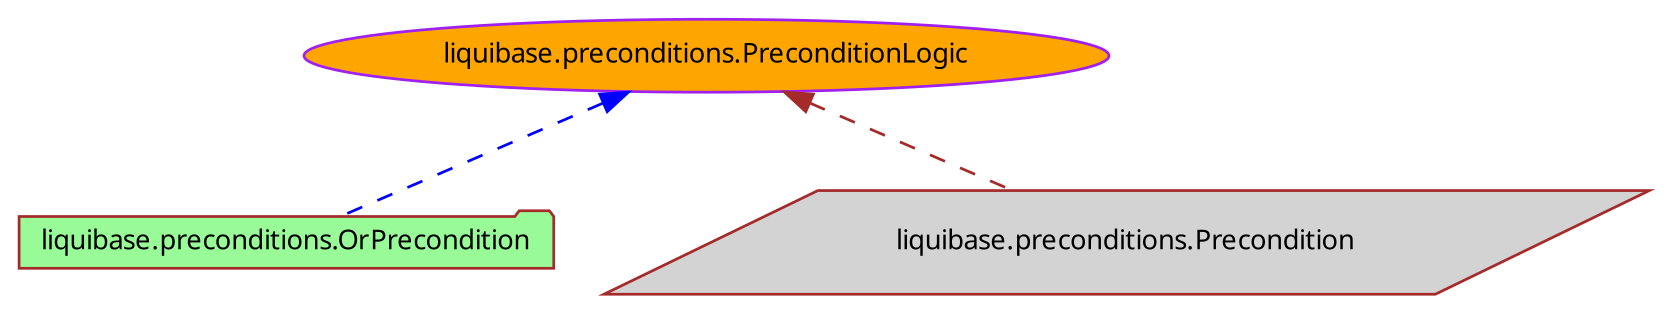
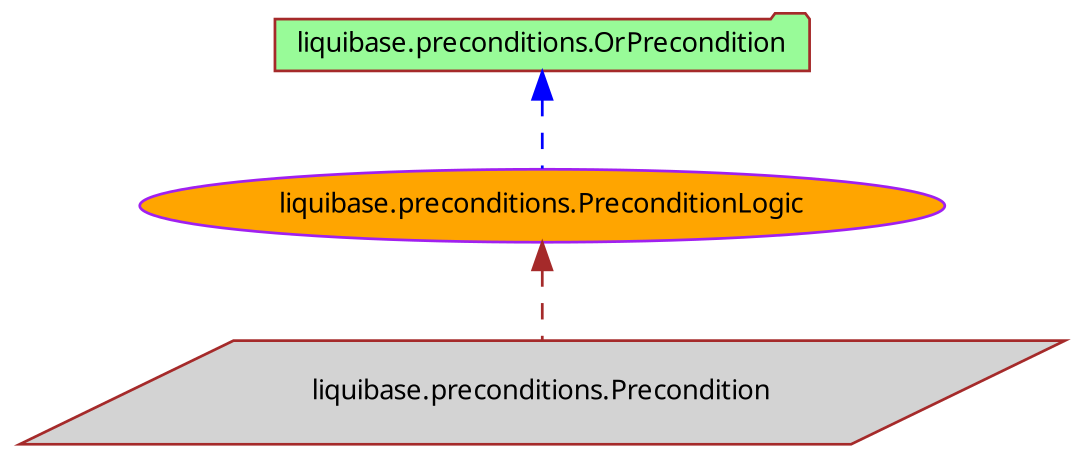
edge "liquibase.preconditions.OrPrecondition" -> "liquibase.preconditions.PreconditionLogic": reversed
